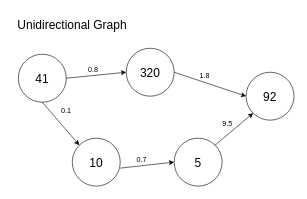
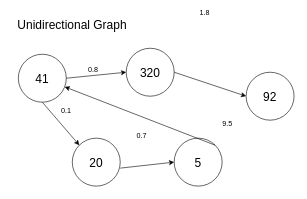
node "1.8": moved (205, 76) -> (205, 13)
edge "5" -> "92": now "5" -> "41"
node "0.7": moved (142, 160) -> (142, 136)
node "10": label "10" -> "20"
